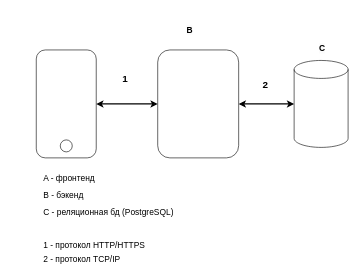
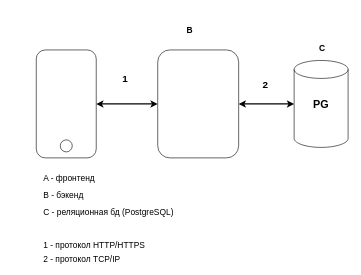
node "PG": added
